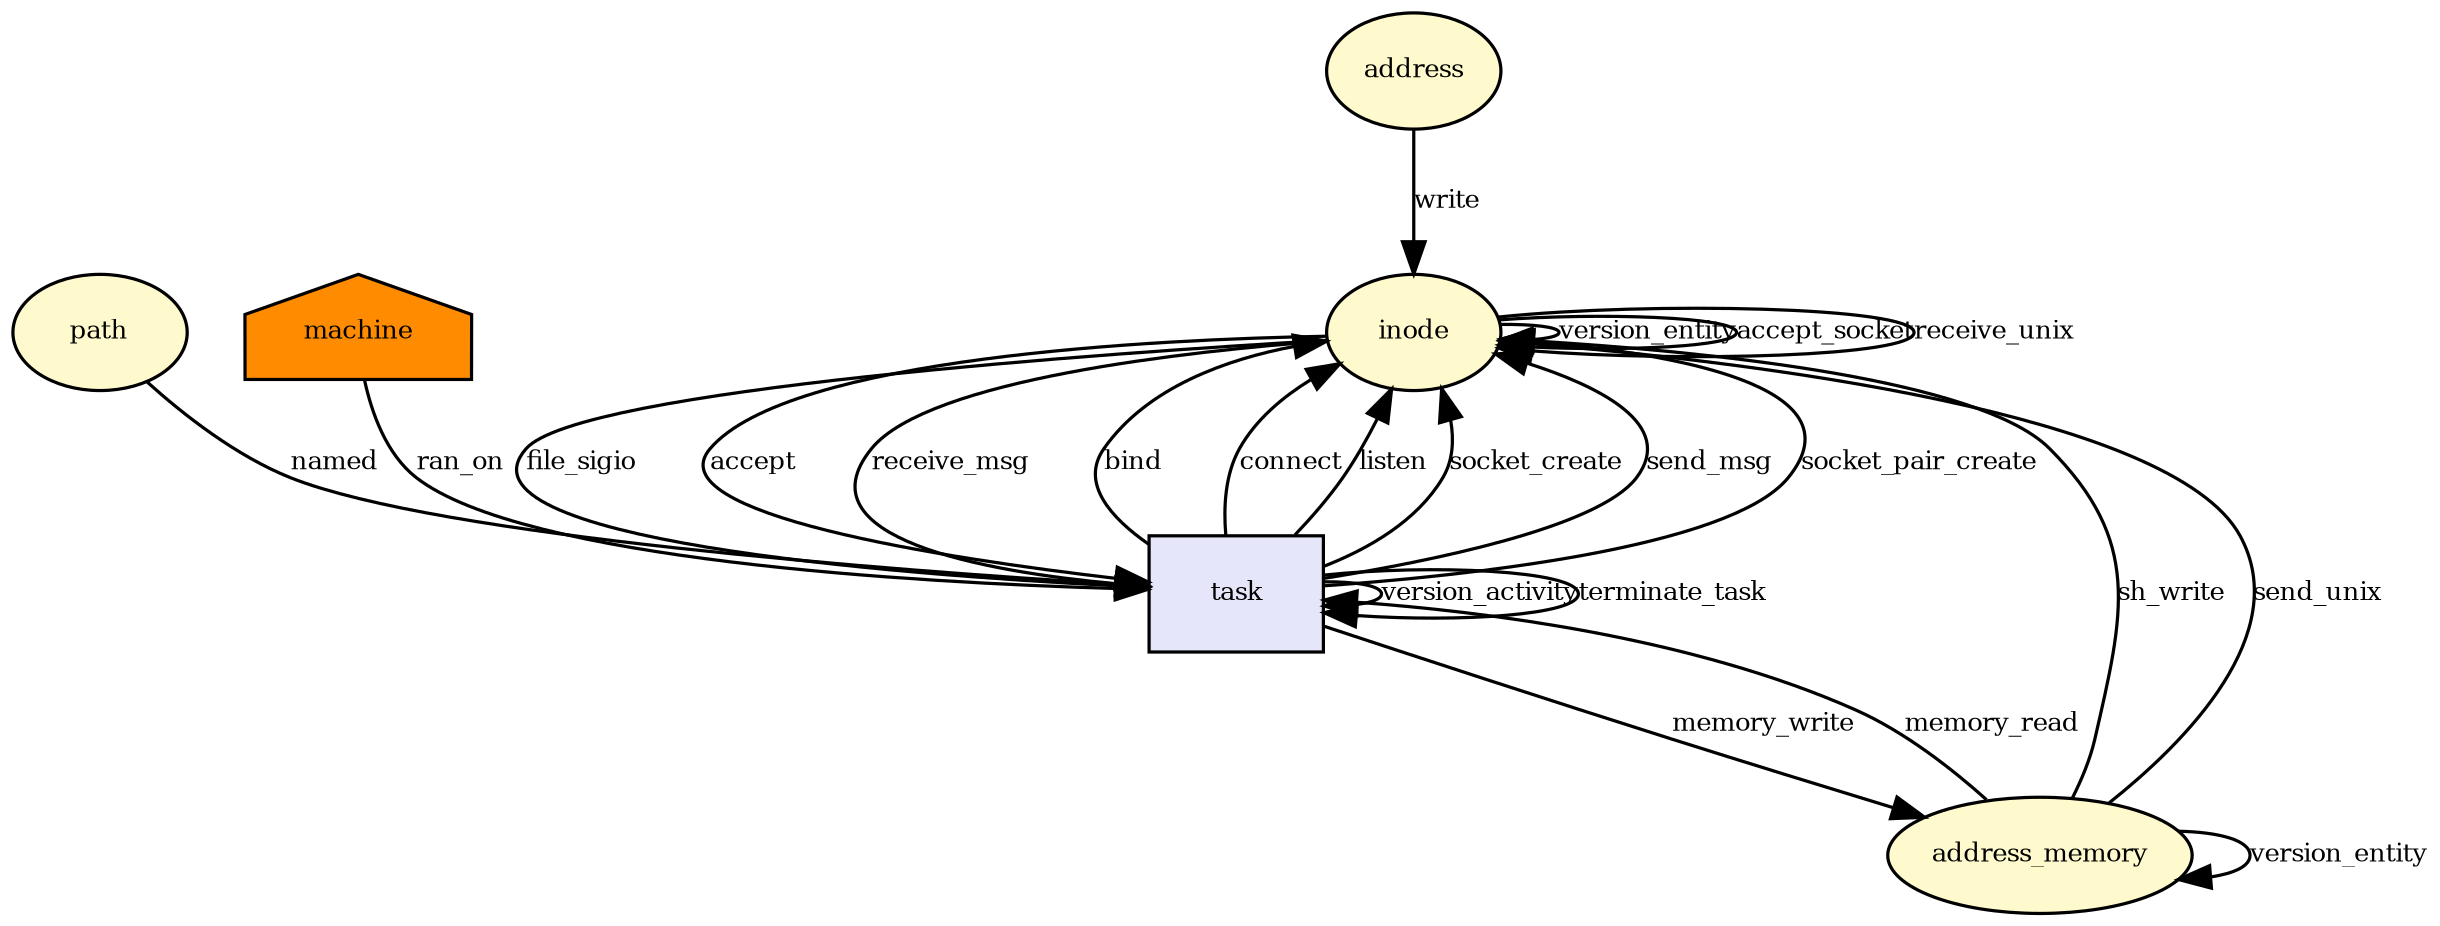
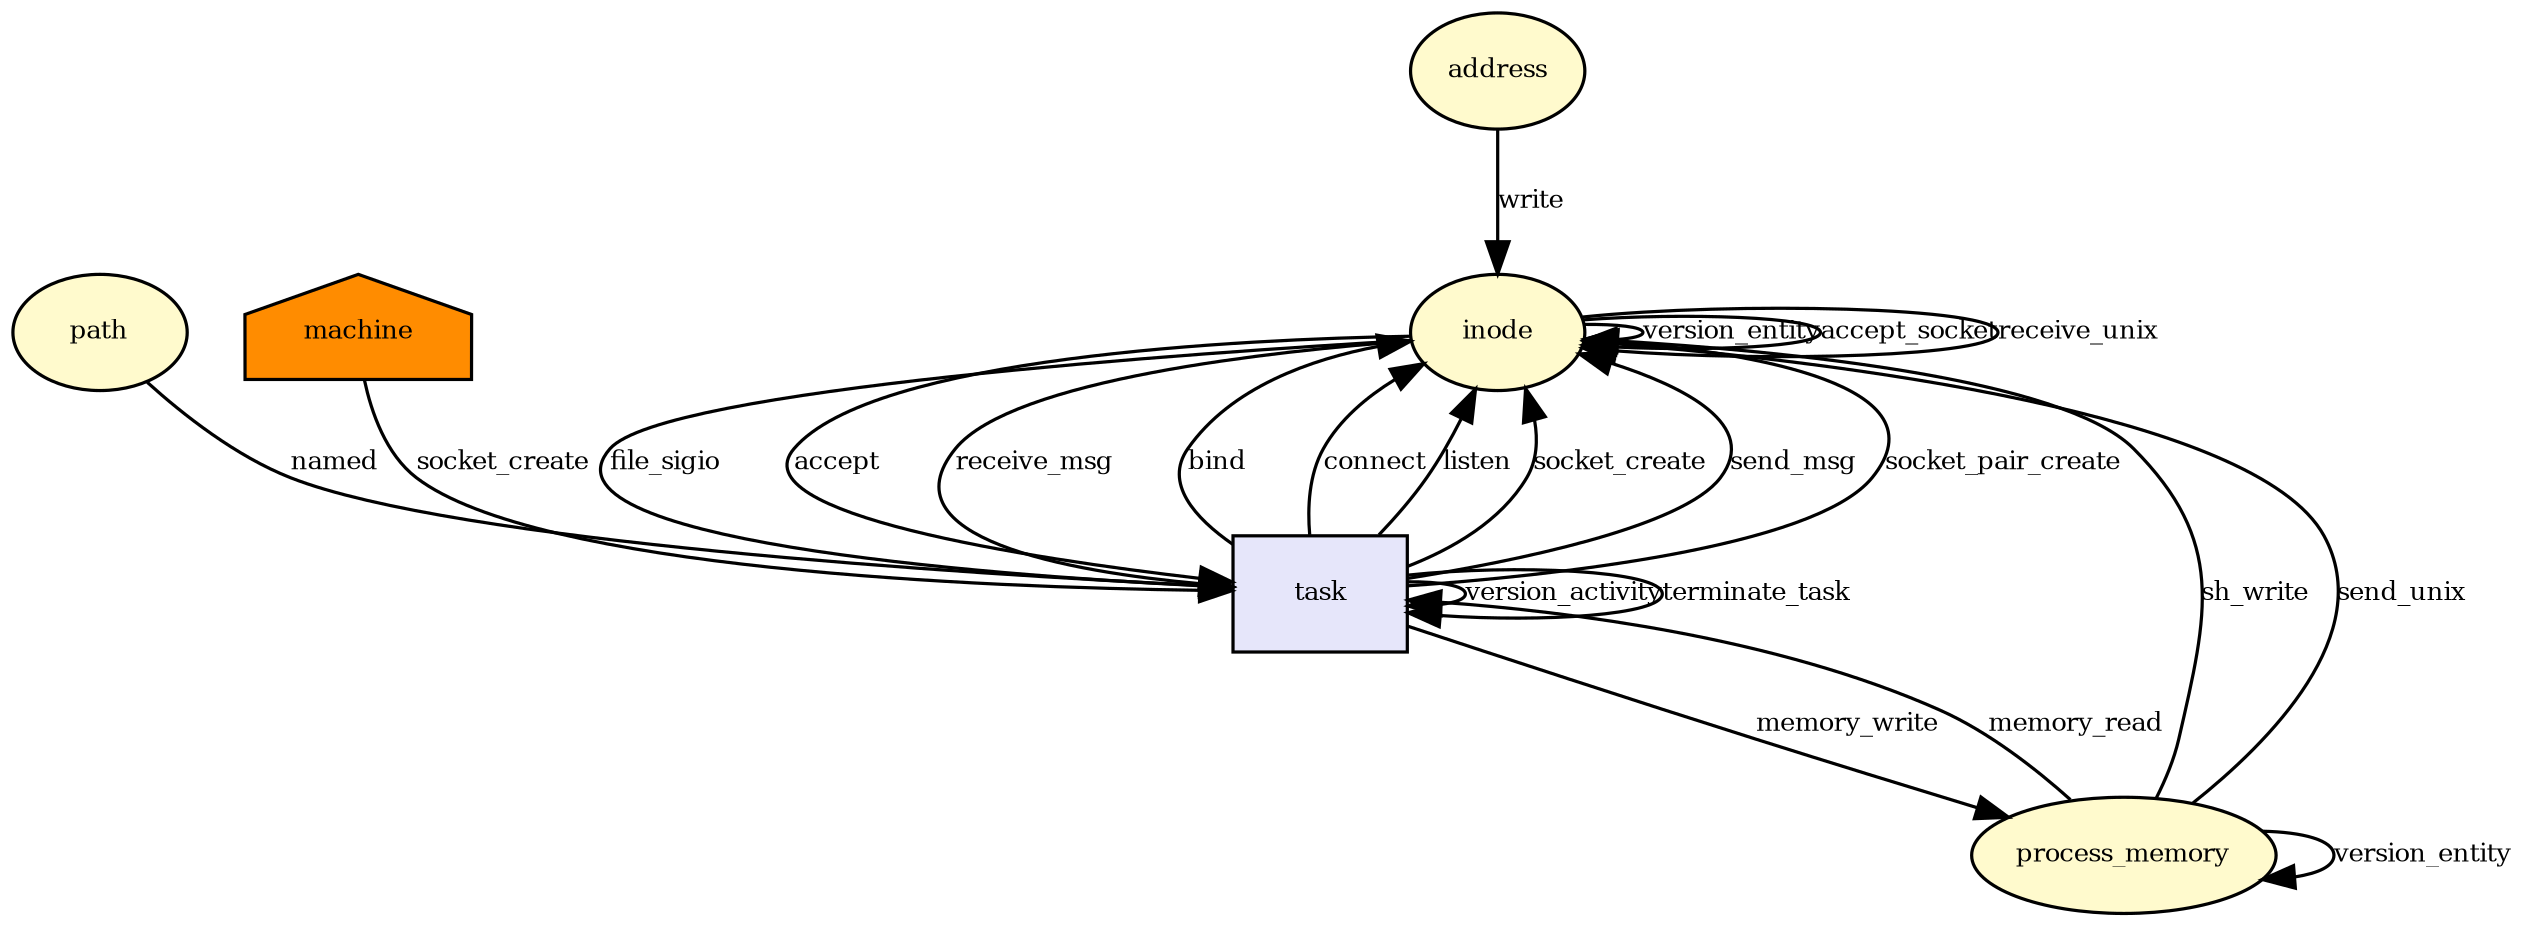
edge "machine" -> "task": label "ran_on" -> "socket_create"
node "address_memory": label "address_memory" -> "process_memory"
